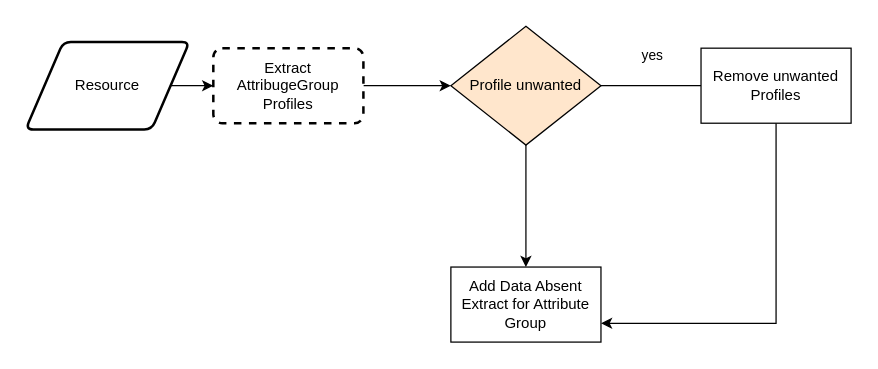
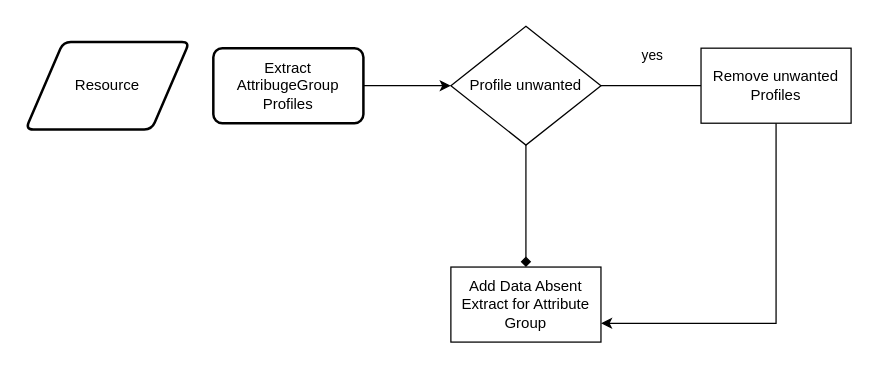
edge "Resource" -> "Extract AttribugeGroup Profiles": removed
node "Extract AttribugeGroup Profiles": style dashed -> solid
node "Profile unwanted": fillcolor #ffe6cc -> #ffffff
edge "Profile unwanted" -> "Add Data Absent Extract for Attribute Group": arrowhead classic -> diamond
